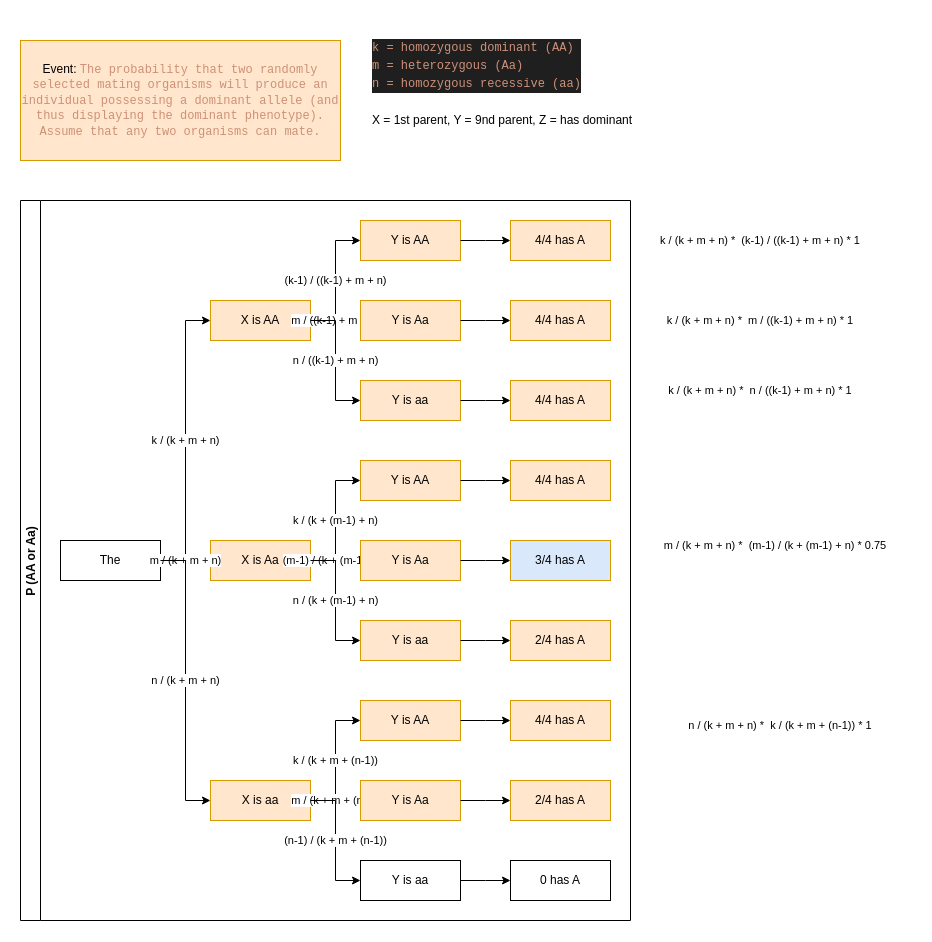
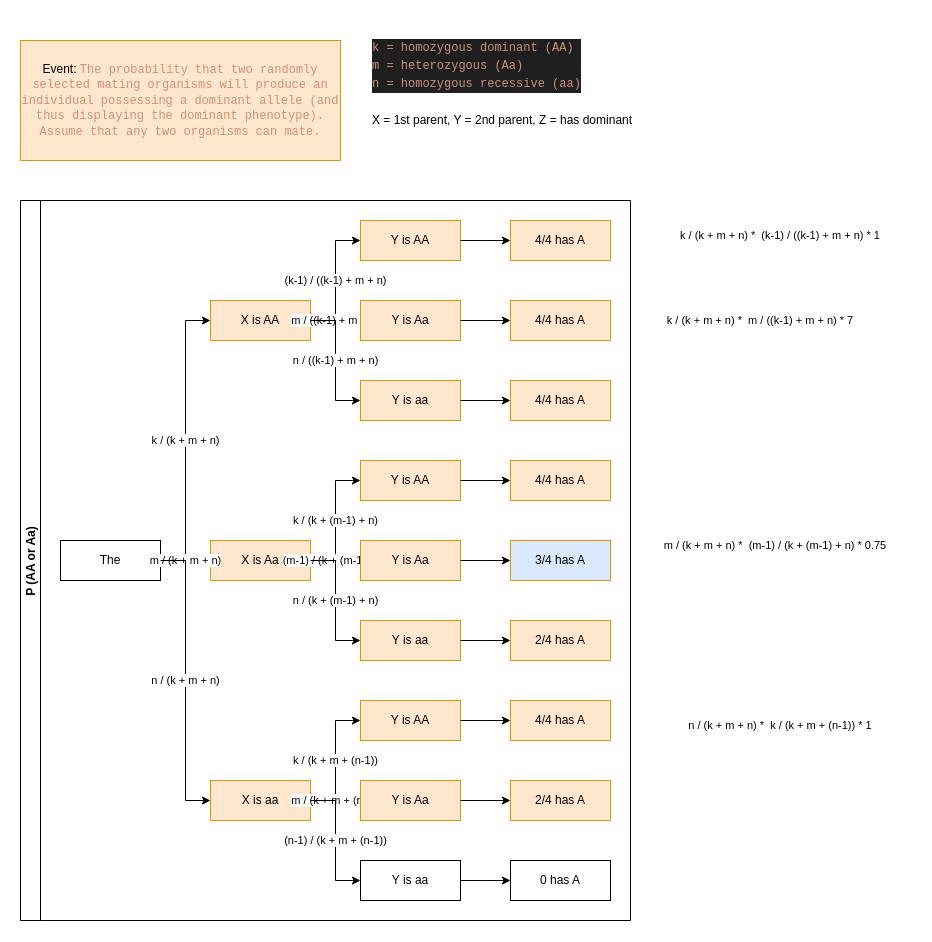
node "X = 1st parent, Y = 9nd parent, Z = has dominant": label "X = 1st parent, Y = 9nd parent, Z = has dominant" -> "X = 1st parent, Y = 2nd parent, Z = has dominant"
node "k / (k + m + n) * (k-1) / ((k-1) + m + n) * 1": moved (761, 241) -> (781, 236)
node "k / (k + m + n) * m / ((k-1) + m + n) * 1": label "k / (k + m + n) * m / ((k-1) + m + n) * 1" -> "k / (k + m + n) * m / ((k-1) + m + n) * 7"
node "k / (k + m + n) * n / ((k-1) + m + n) * 1": removed
